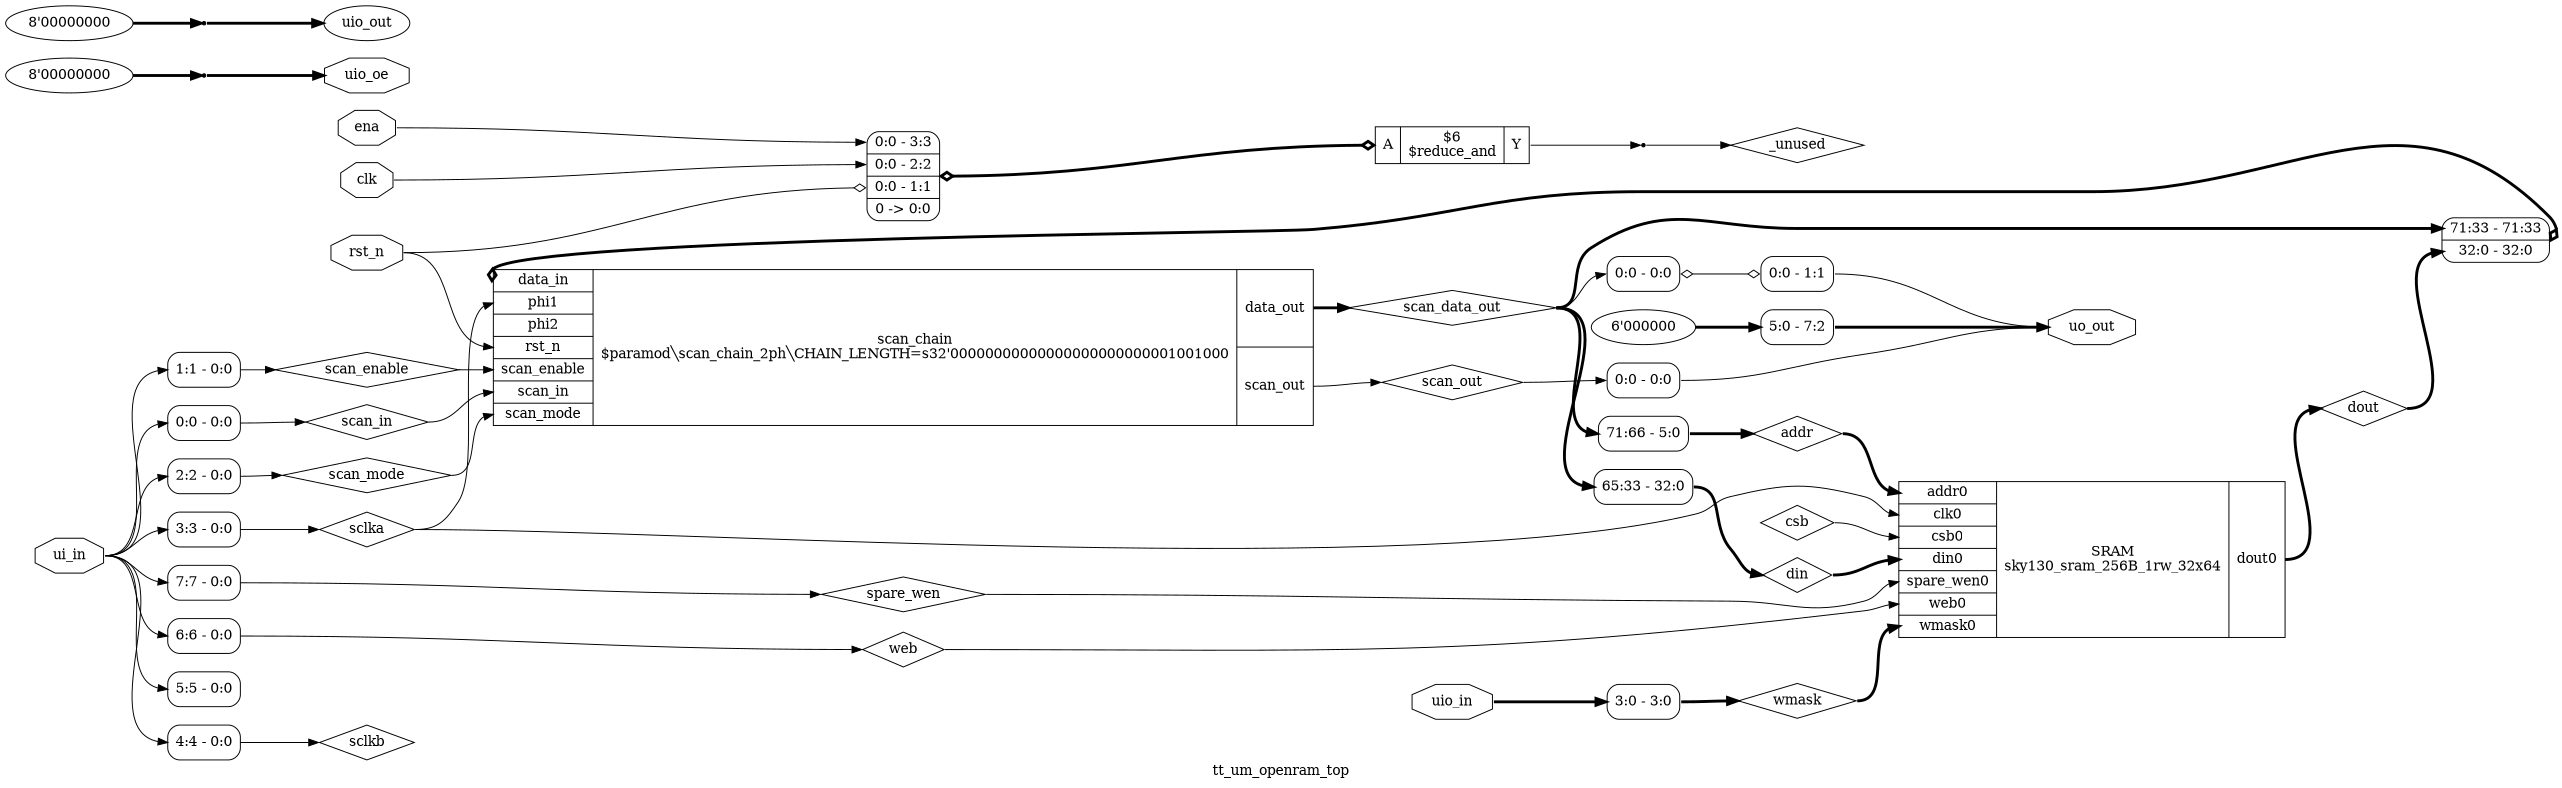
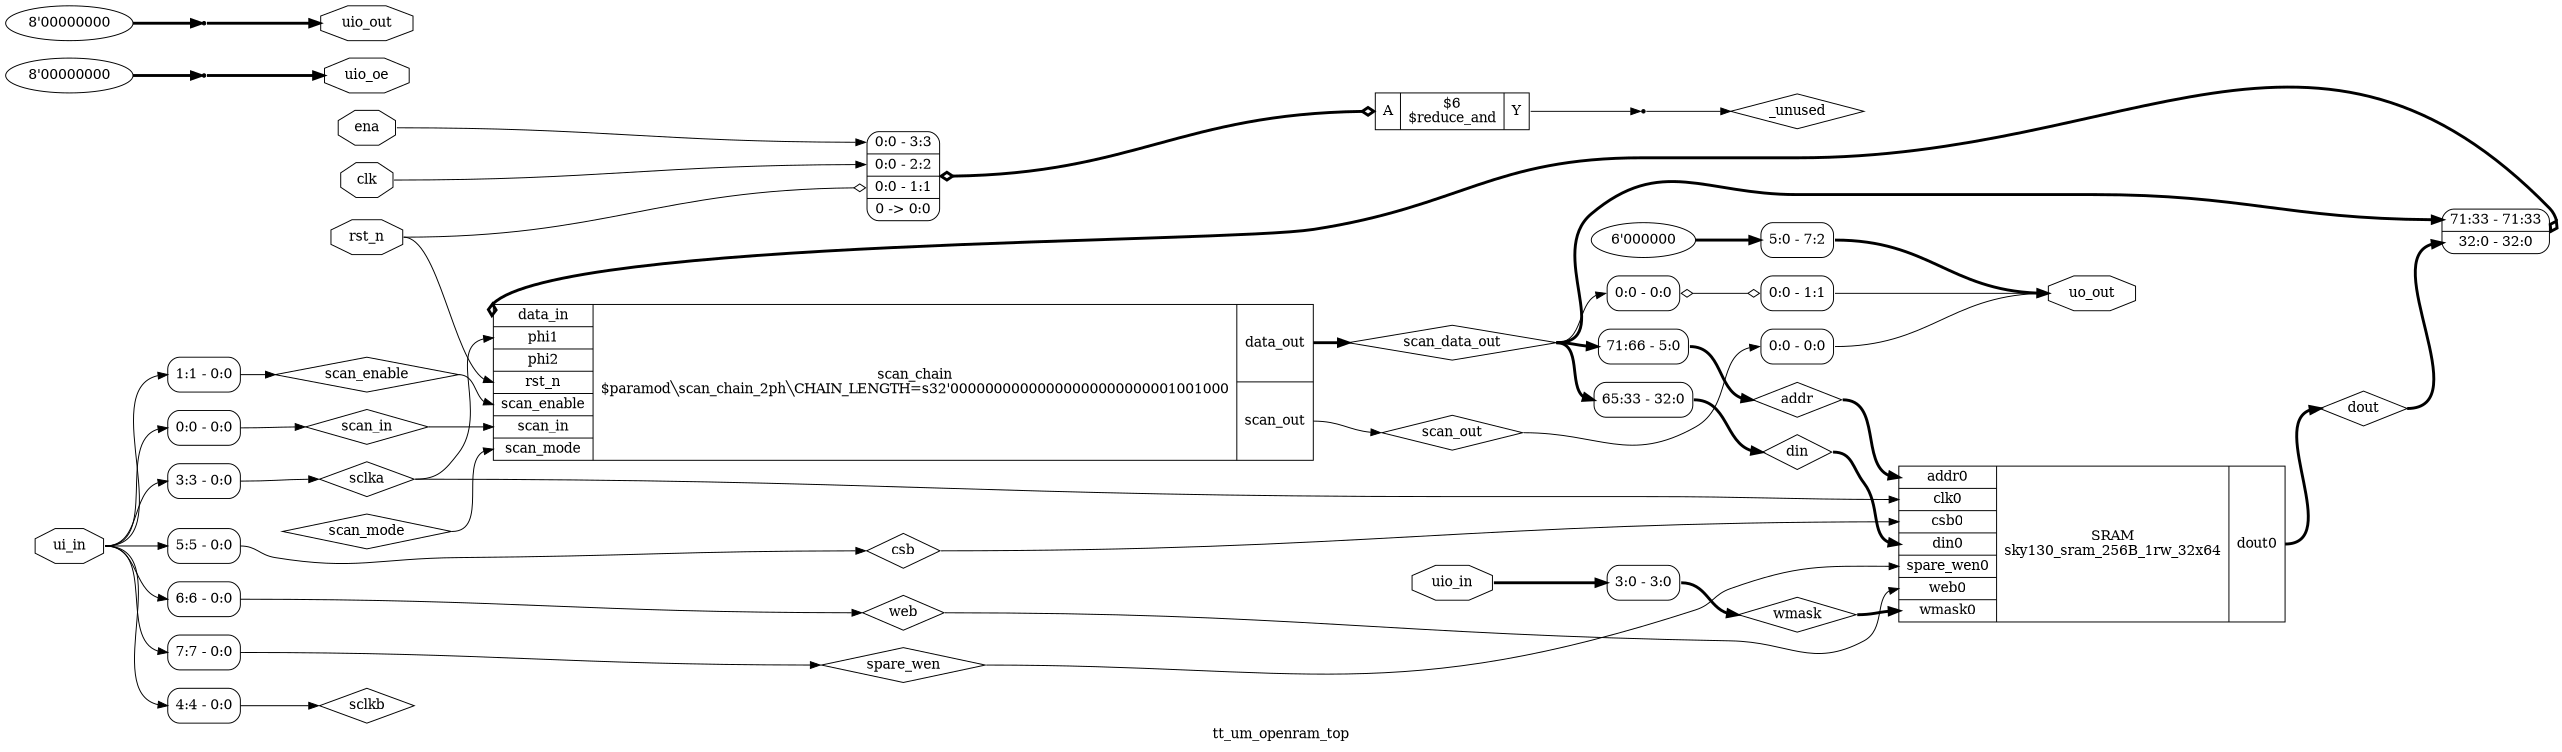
node "uio_out": shape ellipse -> octagon
node "2:2 - 0:0": removed
edge "5:5 - 0:0" -> "csb": added
